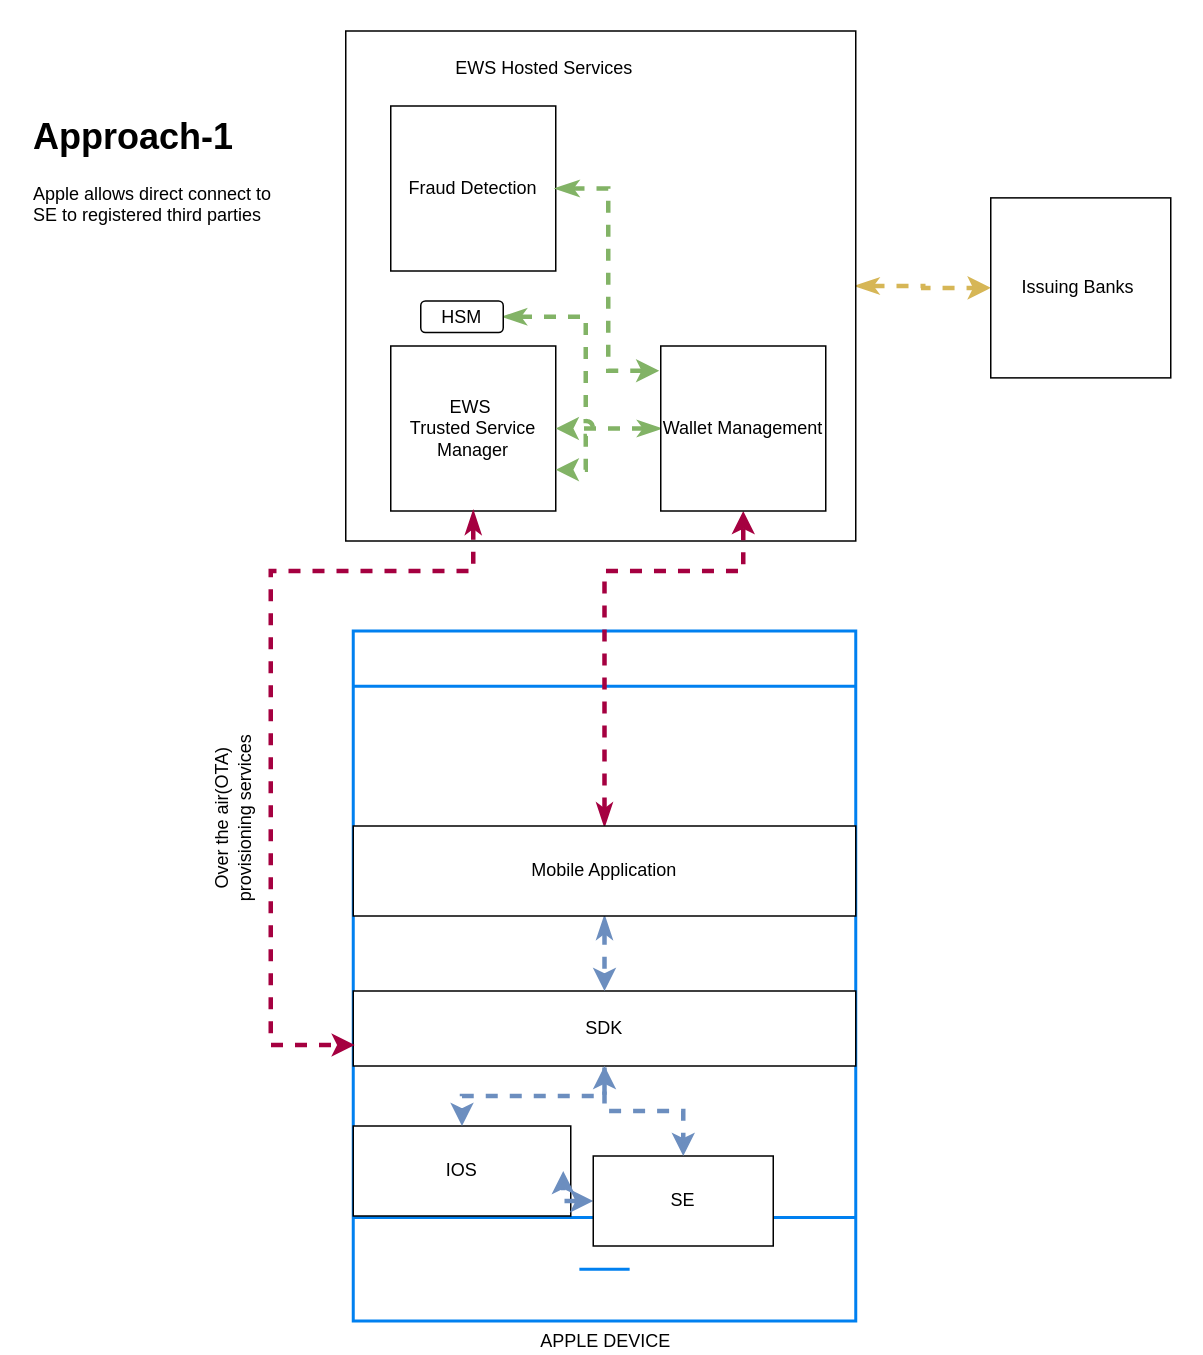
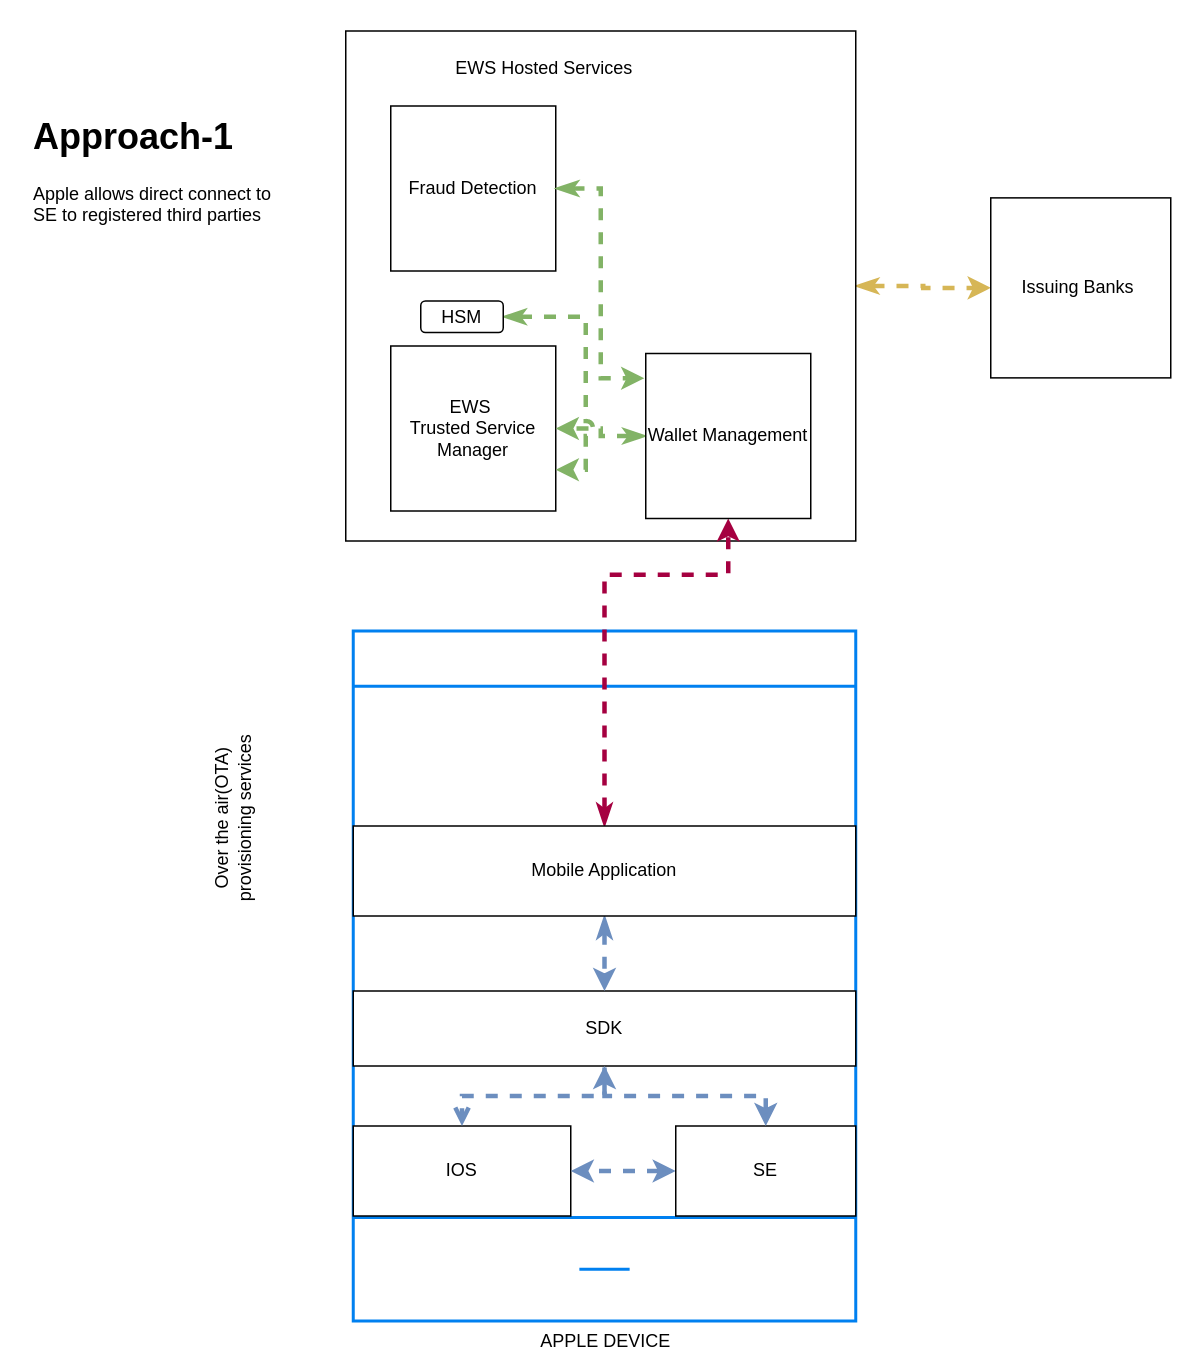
node "Wallet Management": moved (743, 428) -> (728, 436)
edge "EWS Trusted Service Manager" -- "APPLE DEVICE": removed
edge "SDK" -- "IOS": arrowhead classic -> open
node "SE": moved (683, 1201) -> (766, 1171)
